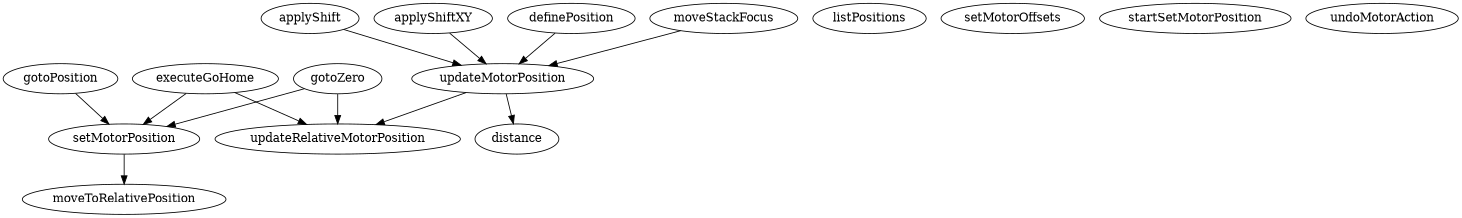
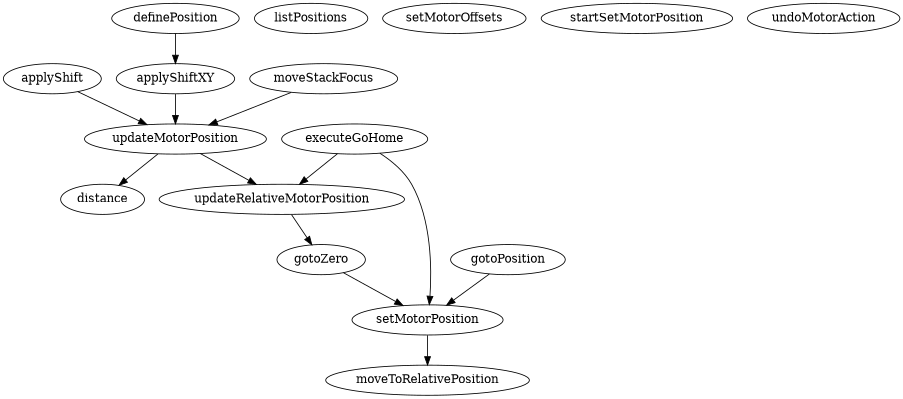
edge "definePosition" -> "updateMotorPosition": now "definePosition" -> "applyShiftXY"
edge "gotoZero" -> "updateRelativeMotorPosition": reversed
